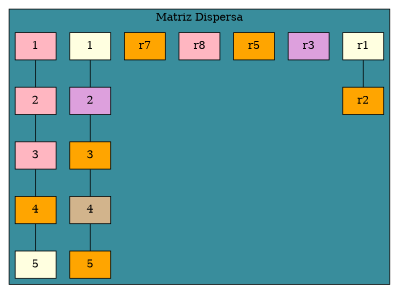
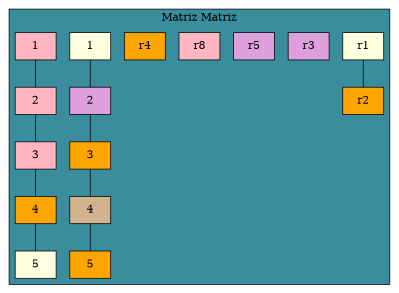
cluster "Matriz Dispersa": label "Matriz Dispersa" -> "Matriz Matriz"
node "r7": label "r7" -> "r4"
node "r5": fillcolor orange -> plum
